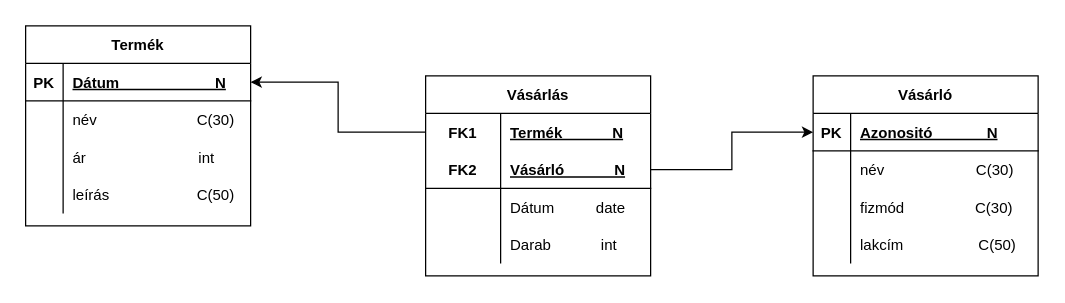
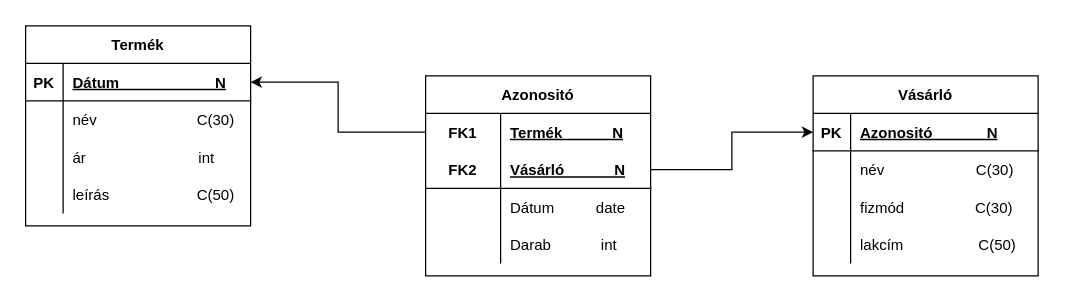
node "Vásárlás": label "Vásárlás" -> "Azonositó"
